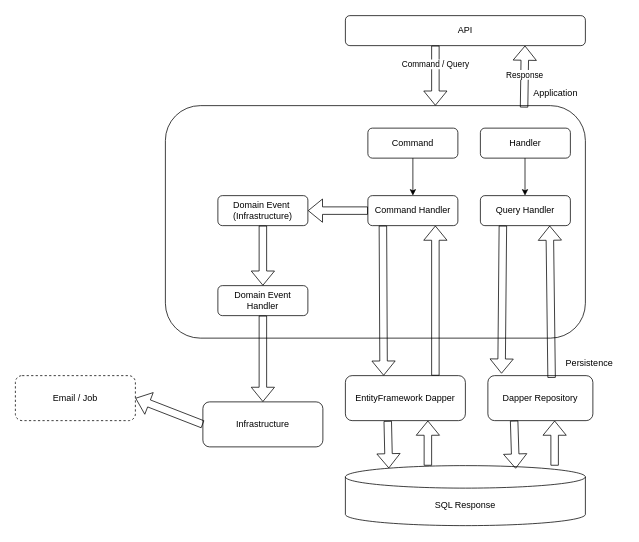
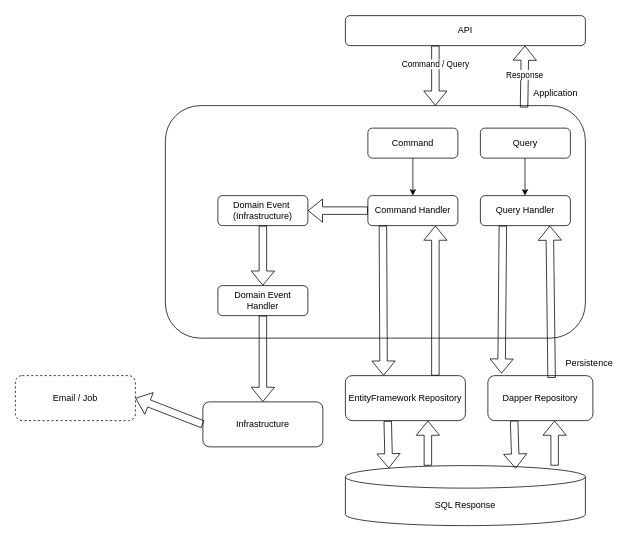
node "Handler": label "Handler" -> "Query"
node "EntityFramework Dapper": label "EntityFramework Dapper" -> "EntityFramework Repository"
